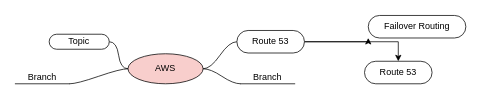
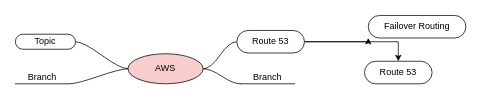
node "Topic": moved (79, 42) -> (45, 42)
